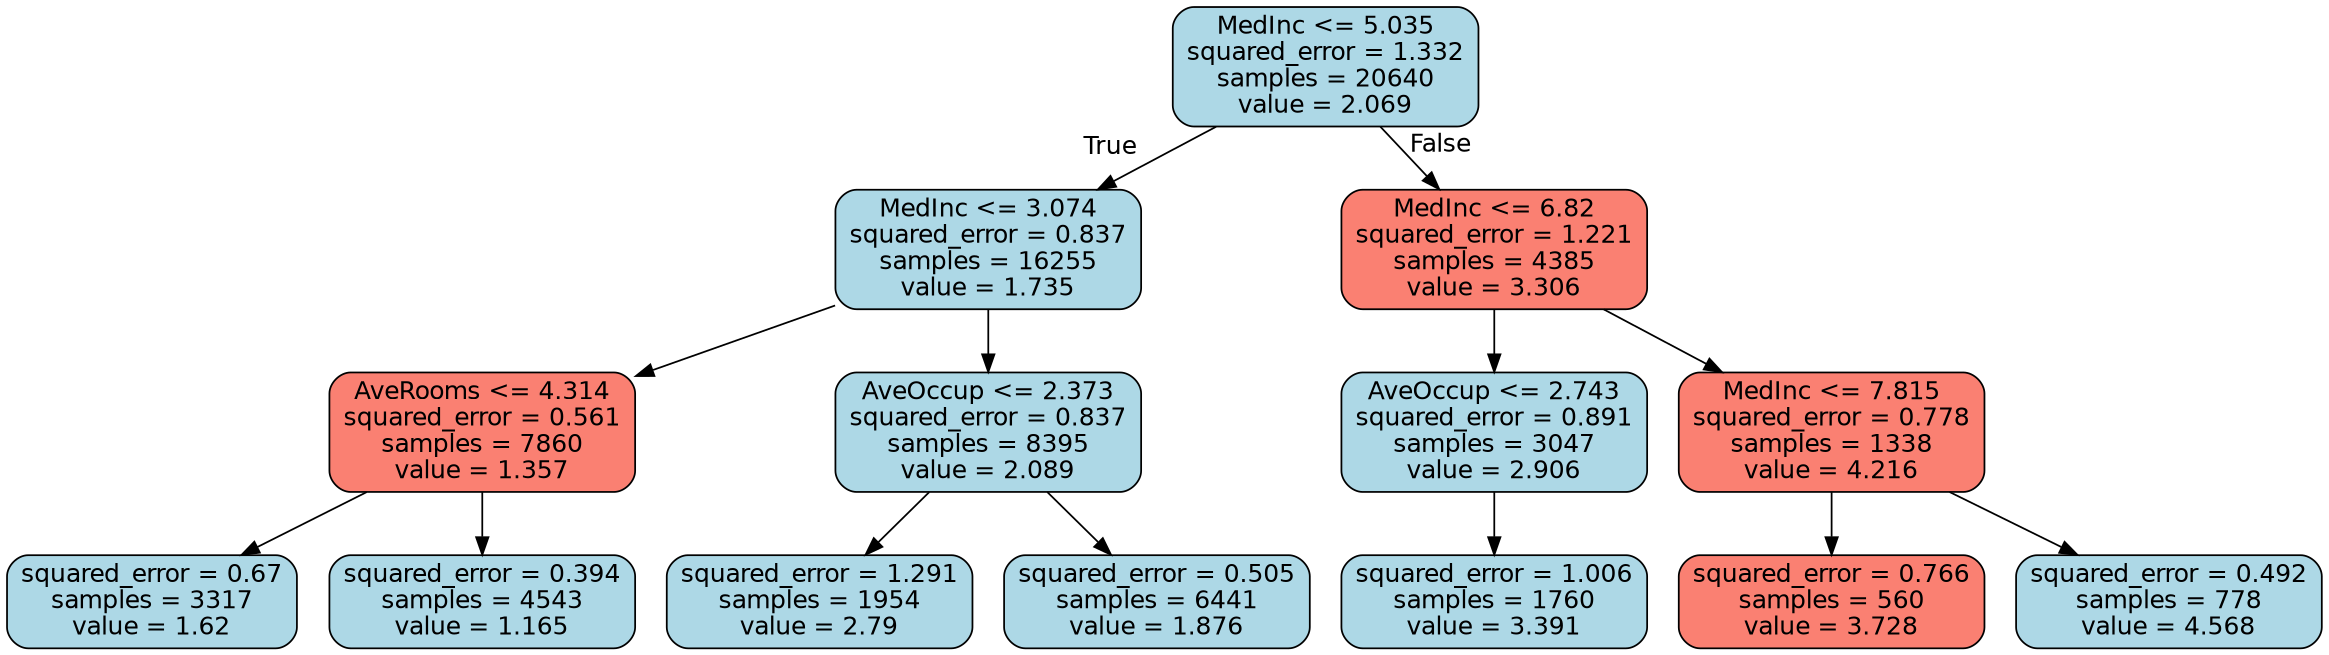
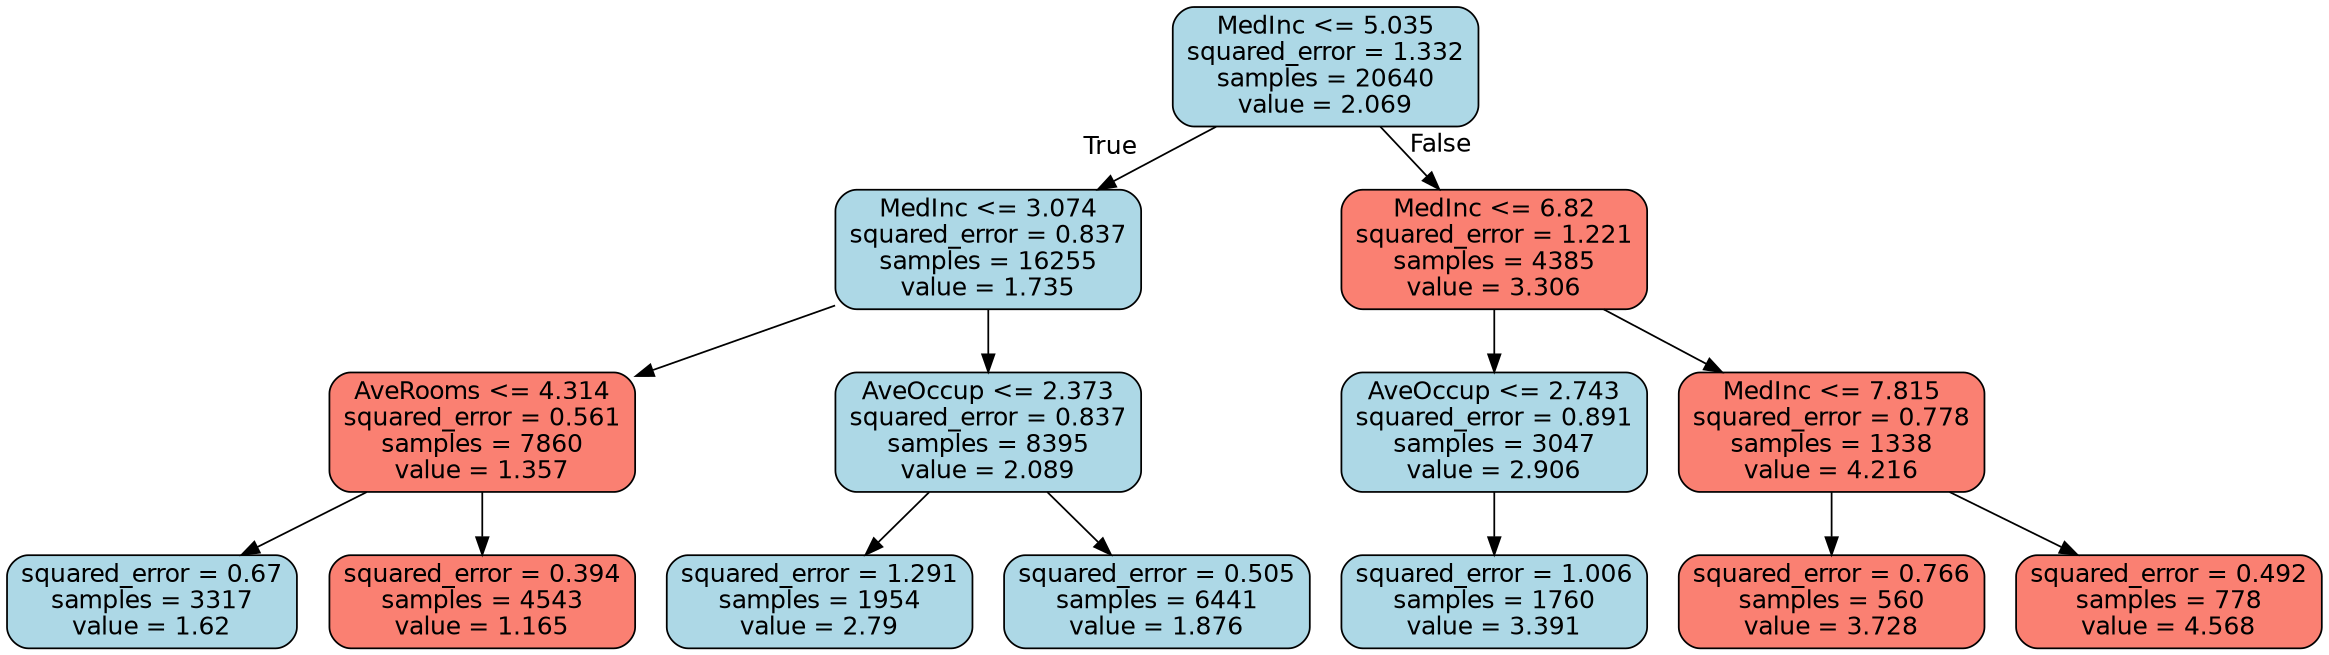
node "squared_error = 0.394 samples = 4543 value = 1.165": fillcolor lightblue -> salmon
node "squared_error = 0.492 samples = 778 value = 4.568": fillcolor lightblue -> salmon
